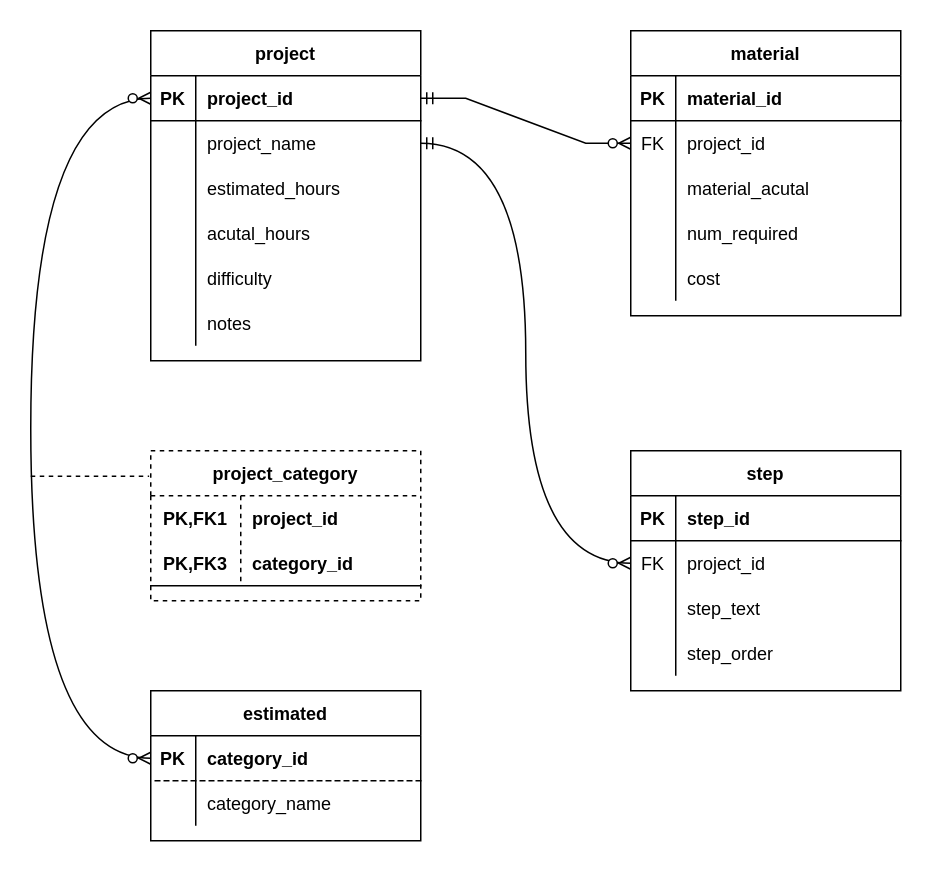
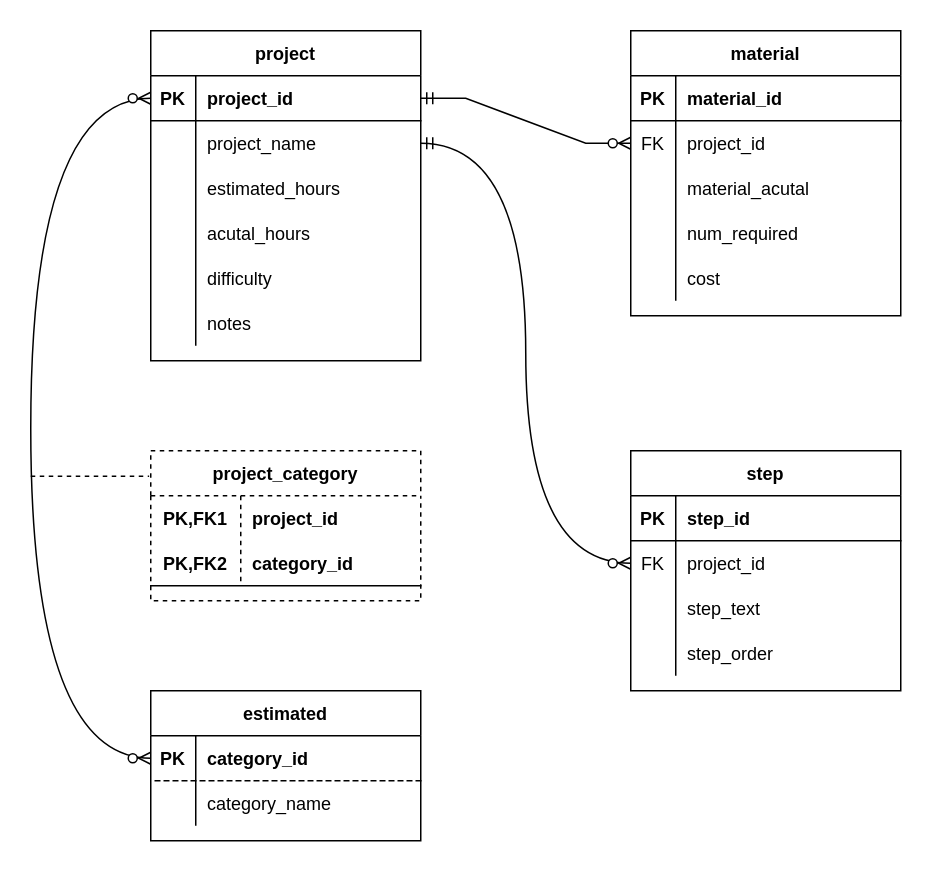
node "PK,FK3": label "PK,FK3" -> "PK,FK2"
